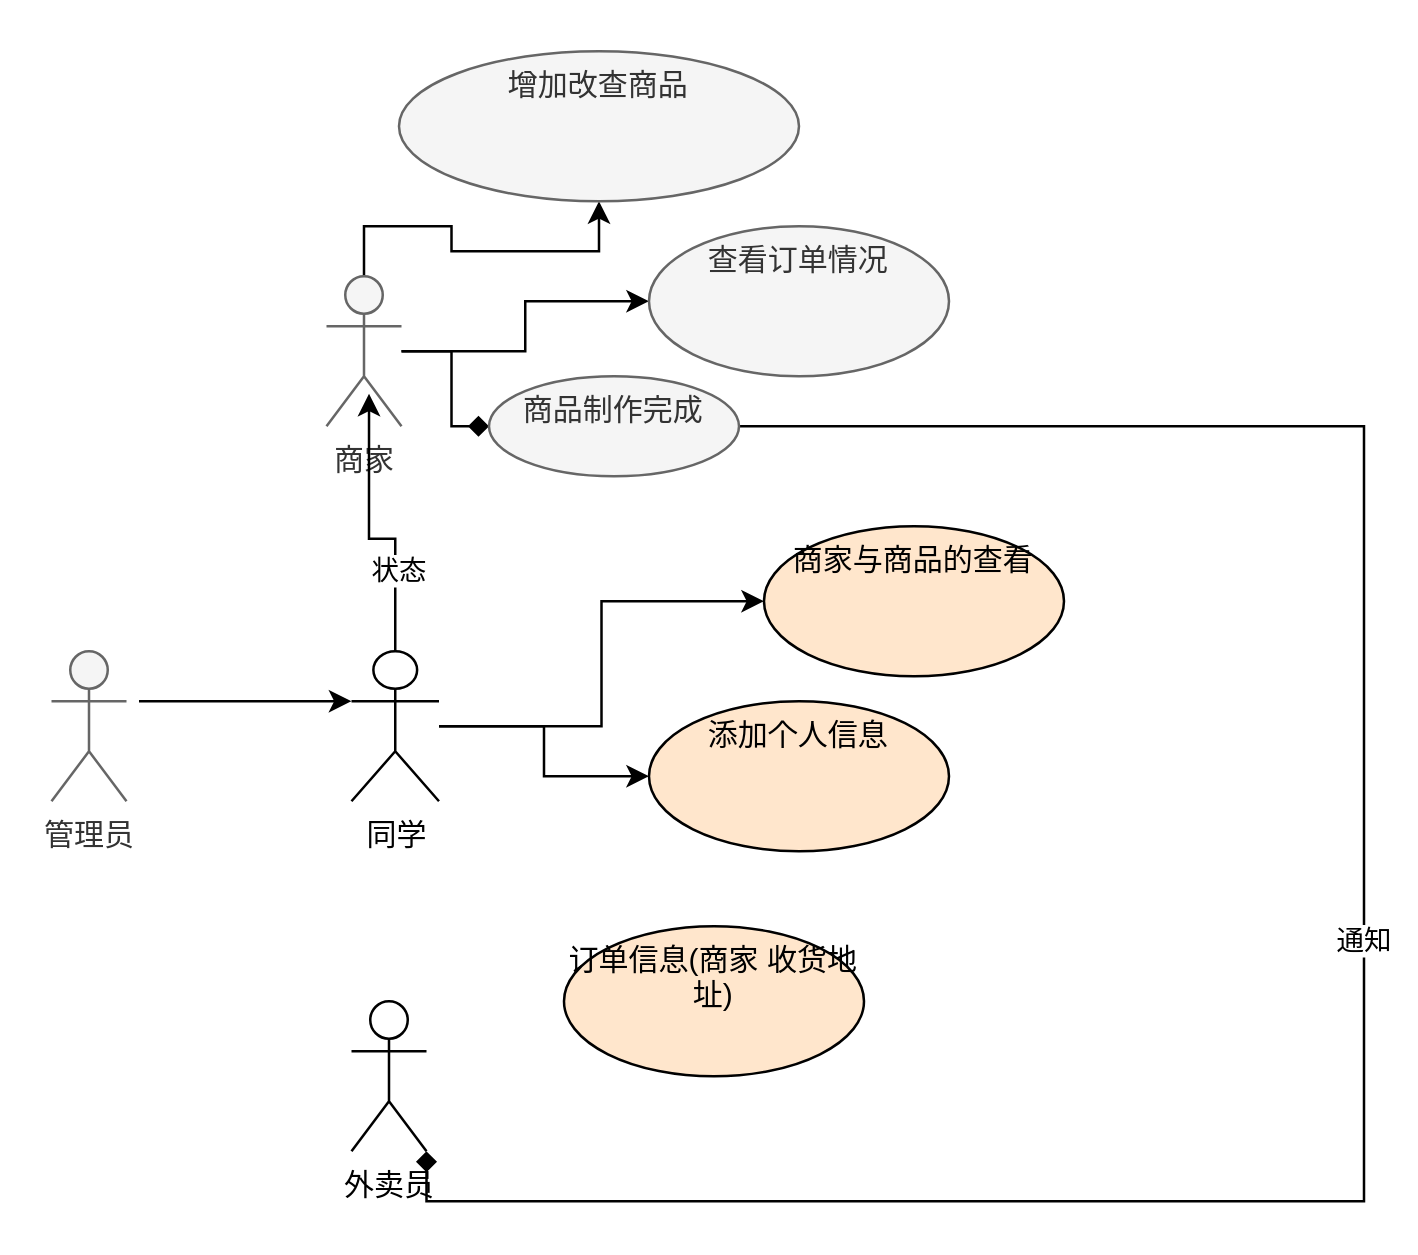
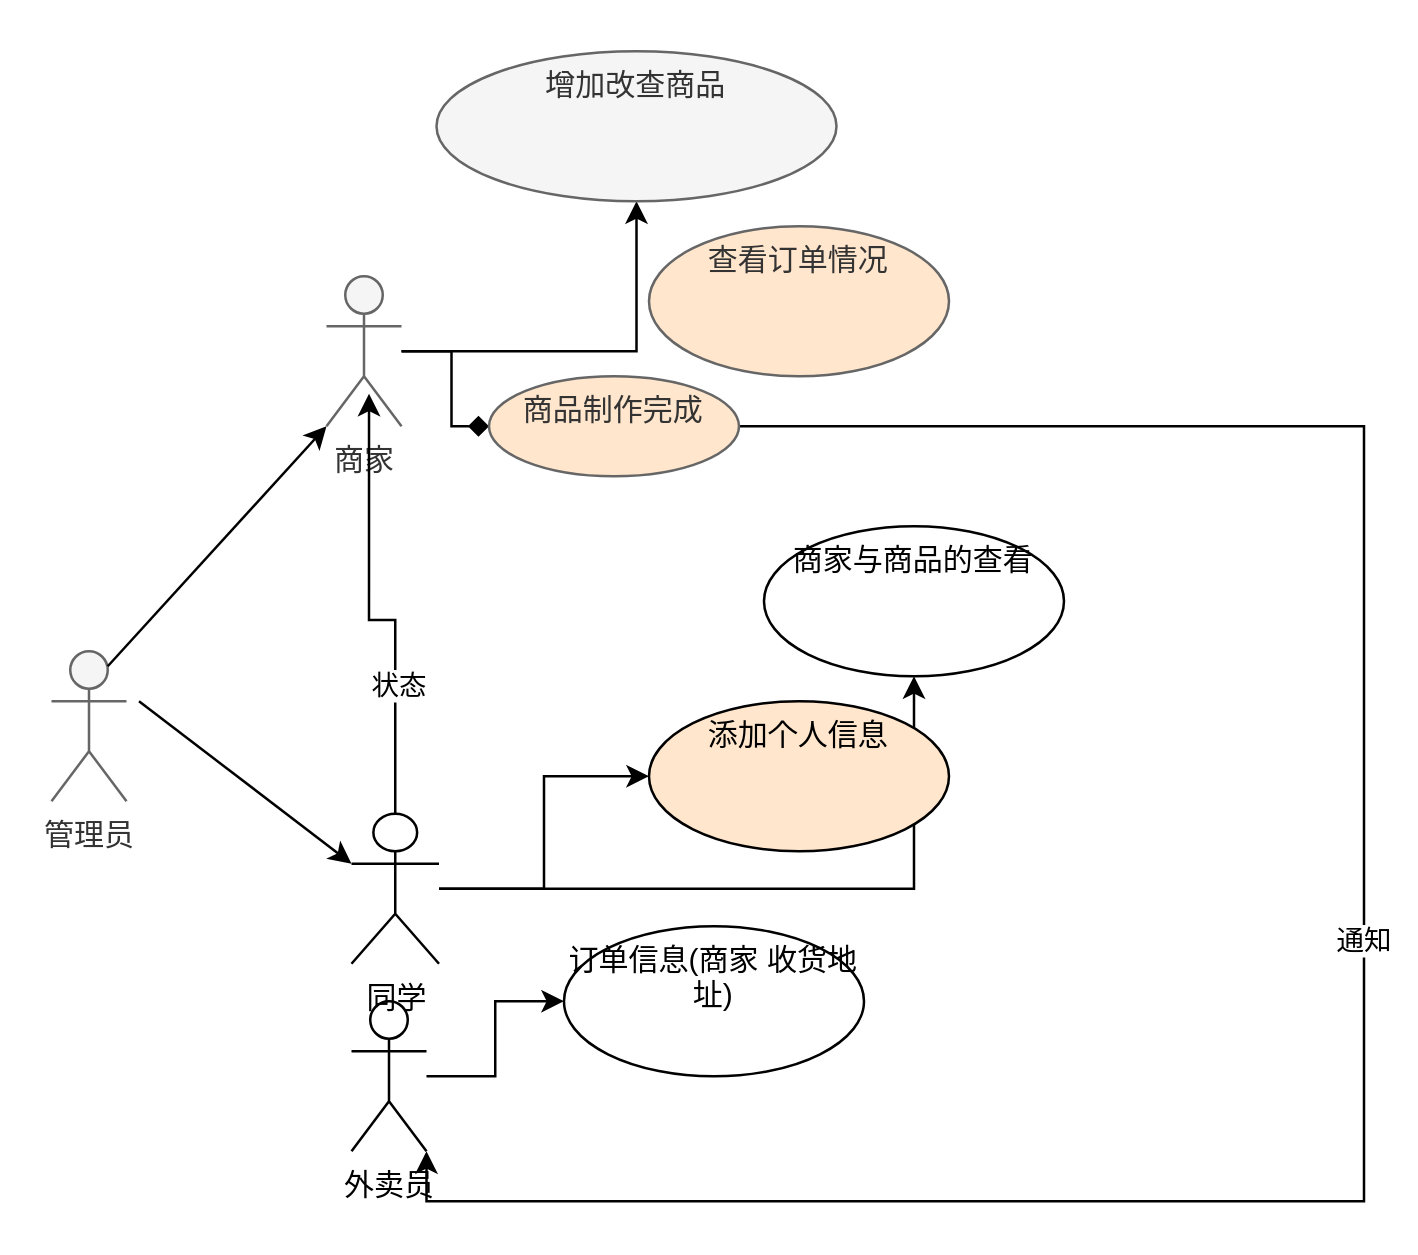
node "增加改查商品": moved (599, 126) -> (636, 126)
edge "商家" -> "查看订单情况": removed
node "查看订单情况": fillcolor #f5f5f5 -> #ffe6cc
node "商品制作完成": fillcolor #f5f5f5 -> #ffe6cc
edge "管理员" -> "商家": added
node "商家与商品的查看": fillcolor #ffe6cc -> #ffffff
node "同学": moved (395, 726) -> (395, 889)
node "订单信息(商家 收货地址)": fillcolor #ffe6cc -> #ffffff
edge "外卖员" -> "订单信息(商家 收货地址)": added
edge "商品制作完成" -> "外卖员": arrowhead diamond -> classic
